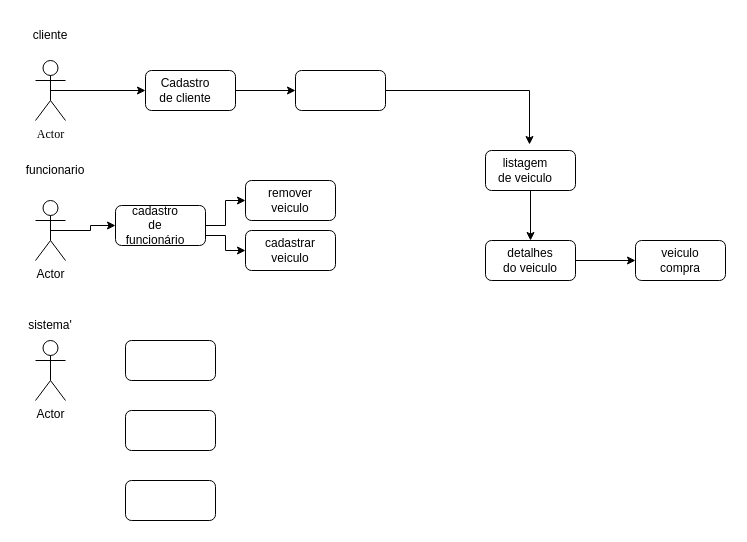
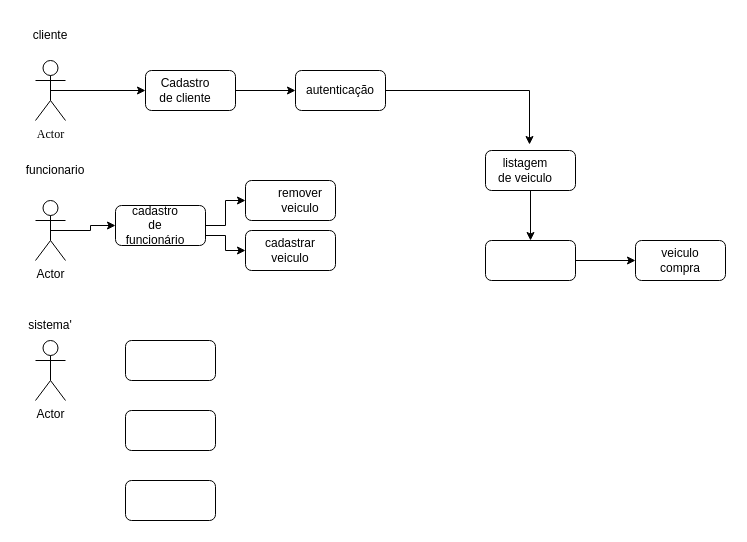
node "autenticação": added
node "remover veiculo": moved (291, 201) -> (301, 201)
node "detalhes do veiculo": removed
